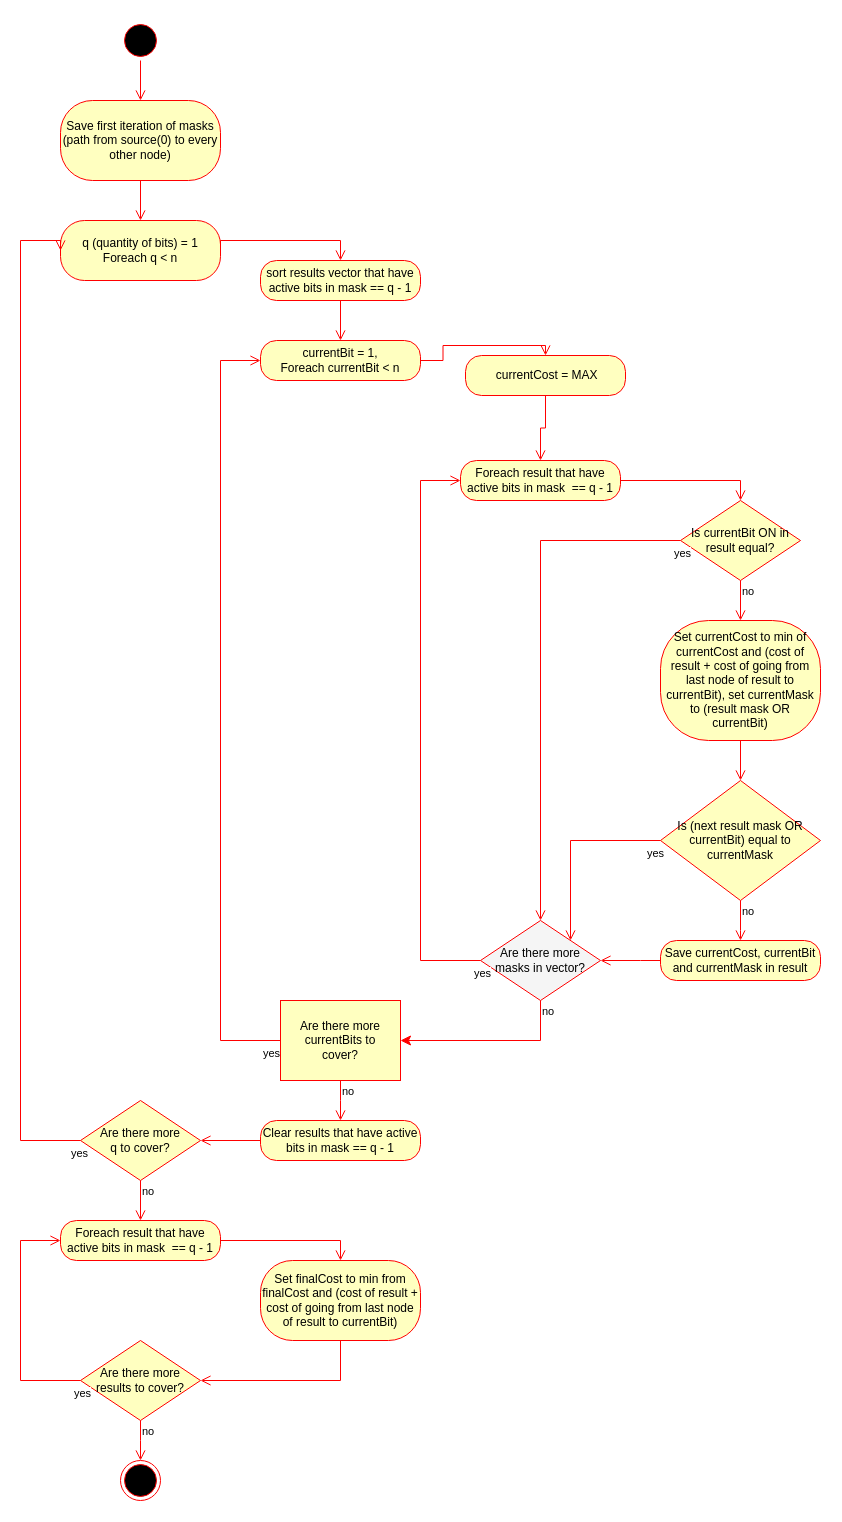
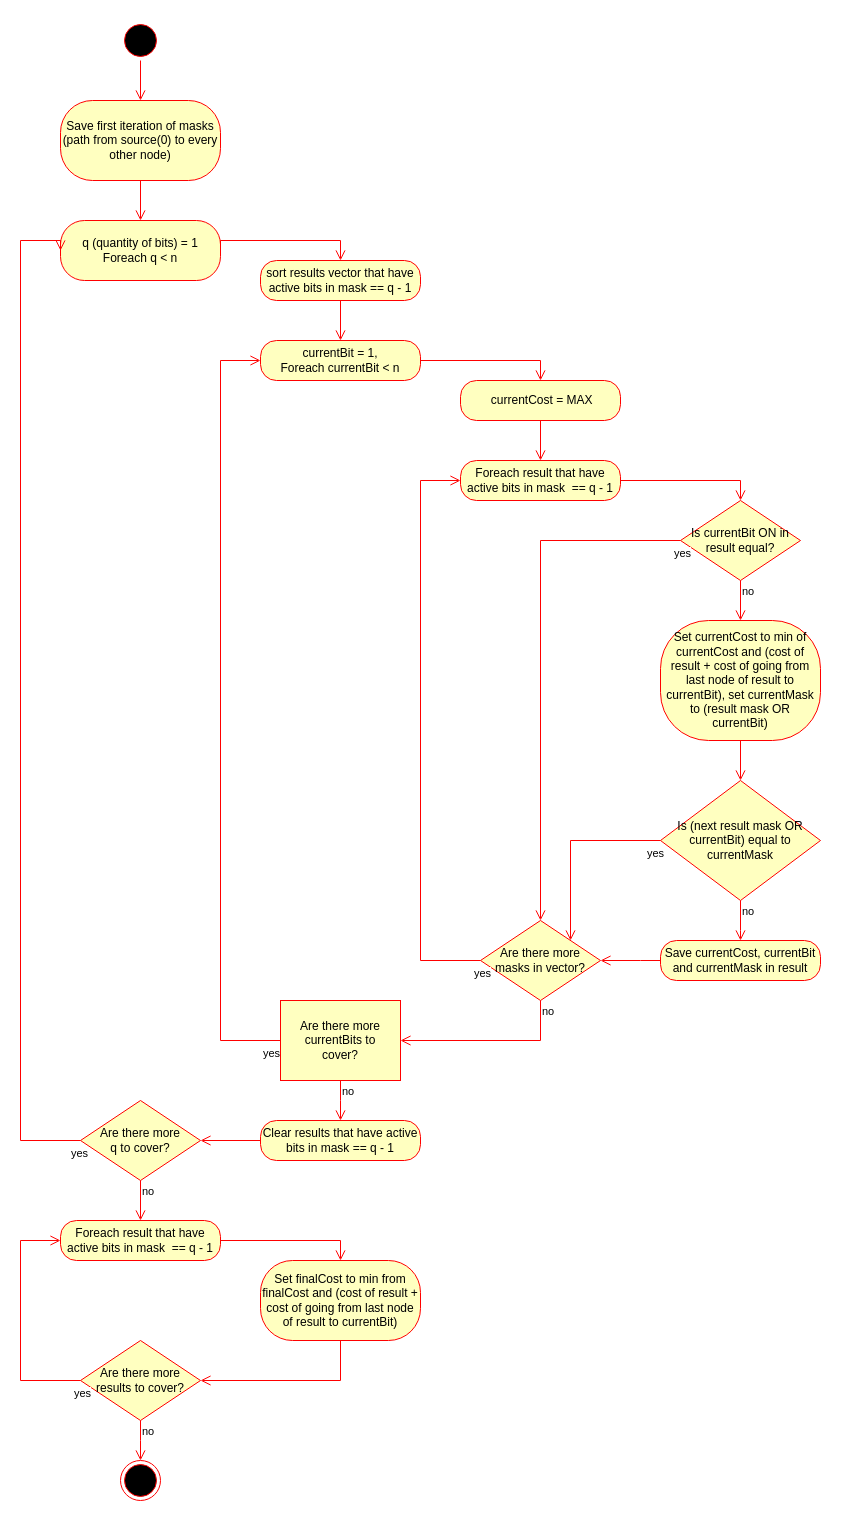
node "currentCost = MAX": moved (546, 376) -> (541, 401)
node "Are there more masks in vector?": fillcolor #f5f5f5 -> #ffffc0
edge "Are there more masks in vector?" -> "Are there more currentBits to cover?": arrowhead classic -> open
